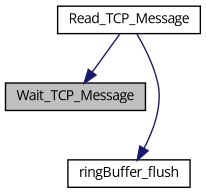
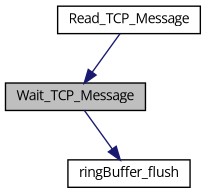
edge "Read_TCP_Message" -> "ringBuffer_flush": now "Wait_TCP_Message" -> "ringBuffer_flush"
